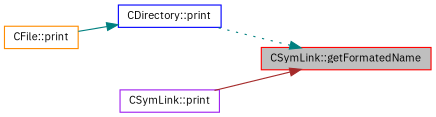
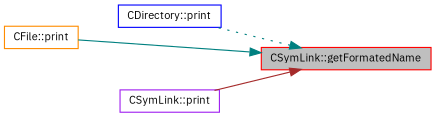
edge "CFile::print" -> "CDirectory::print": now "CFile::print" -> "CSymLink::getFormatedName"
